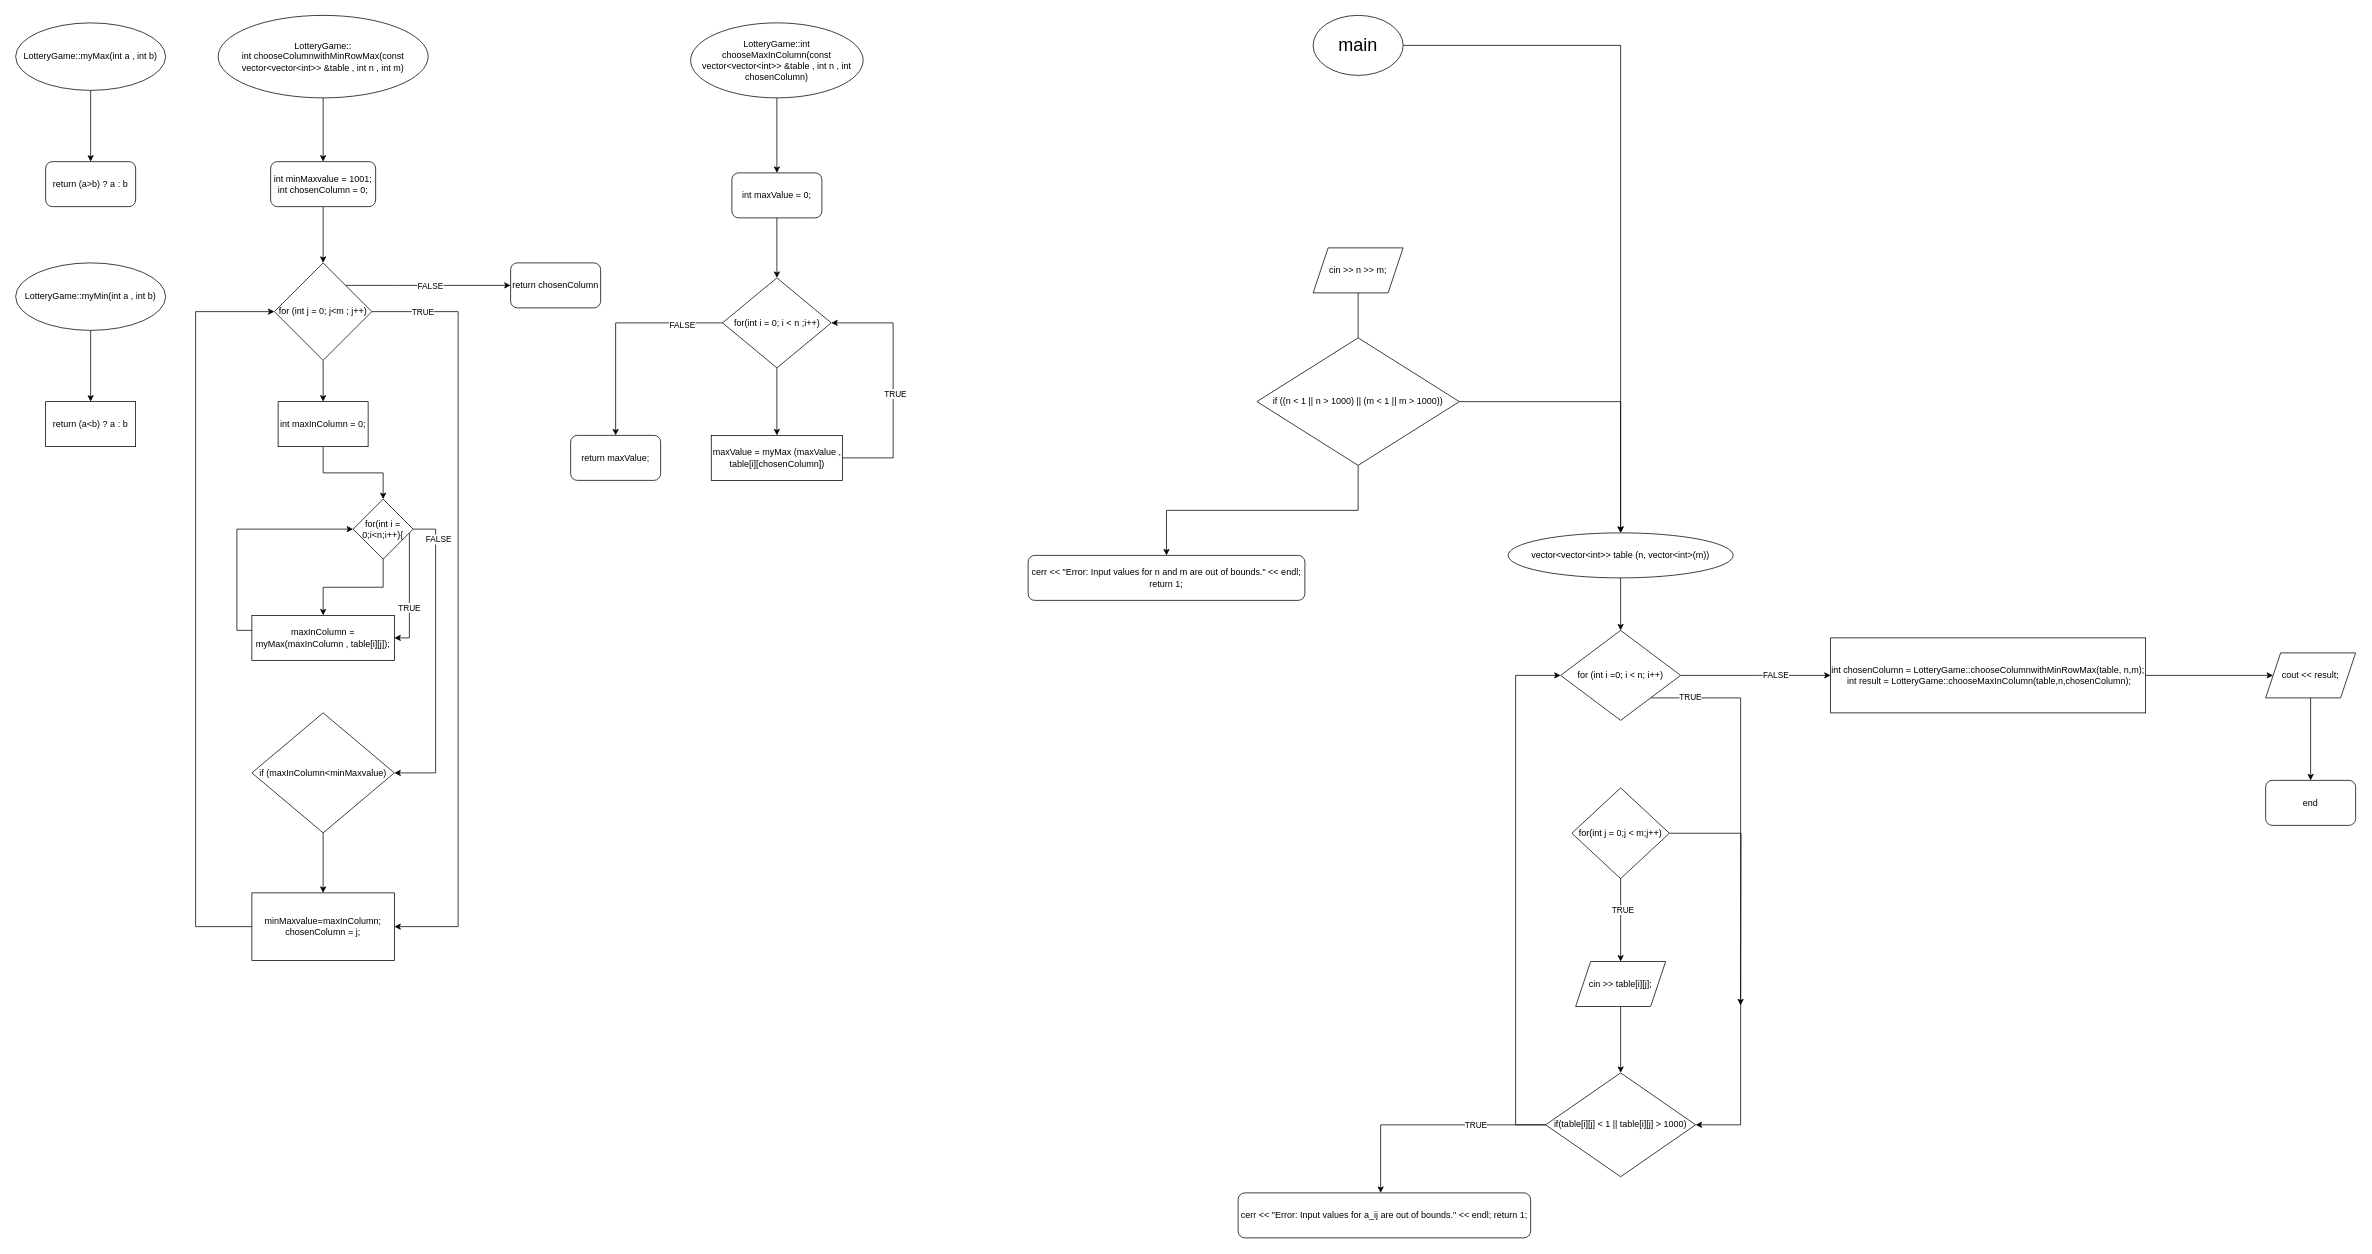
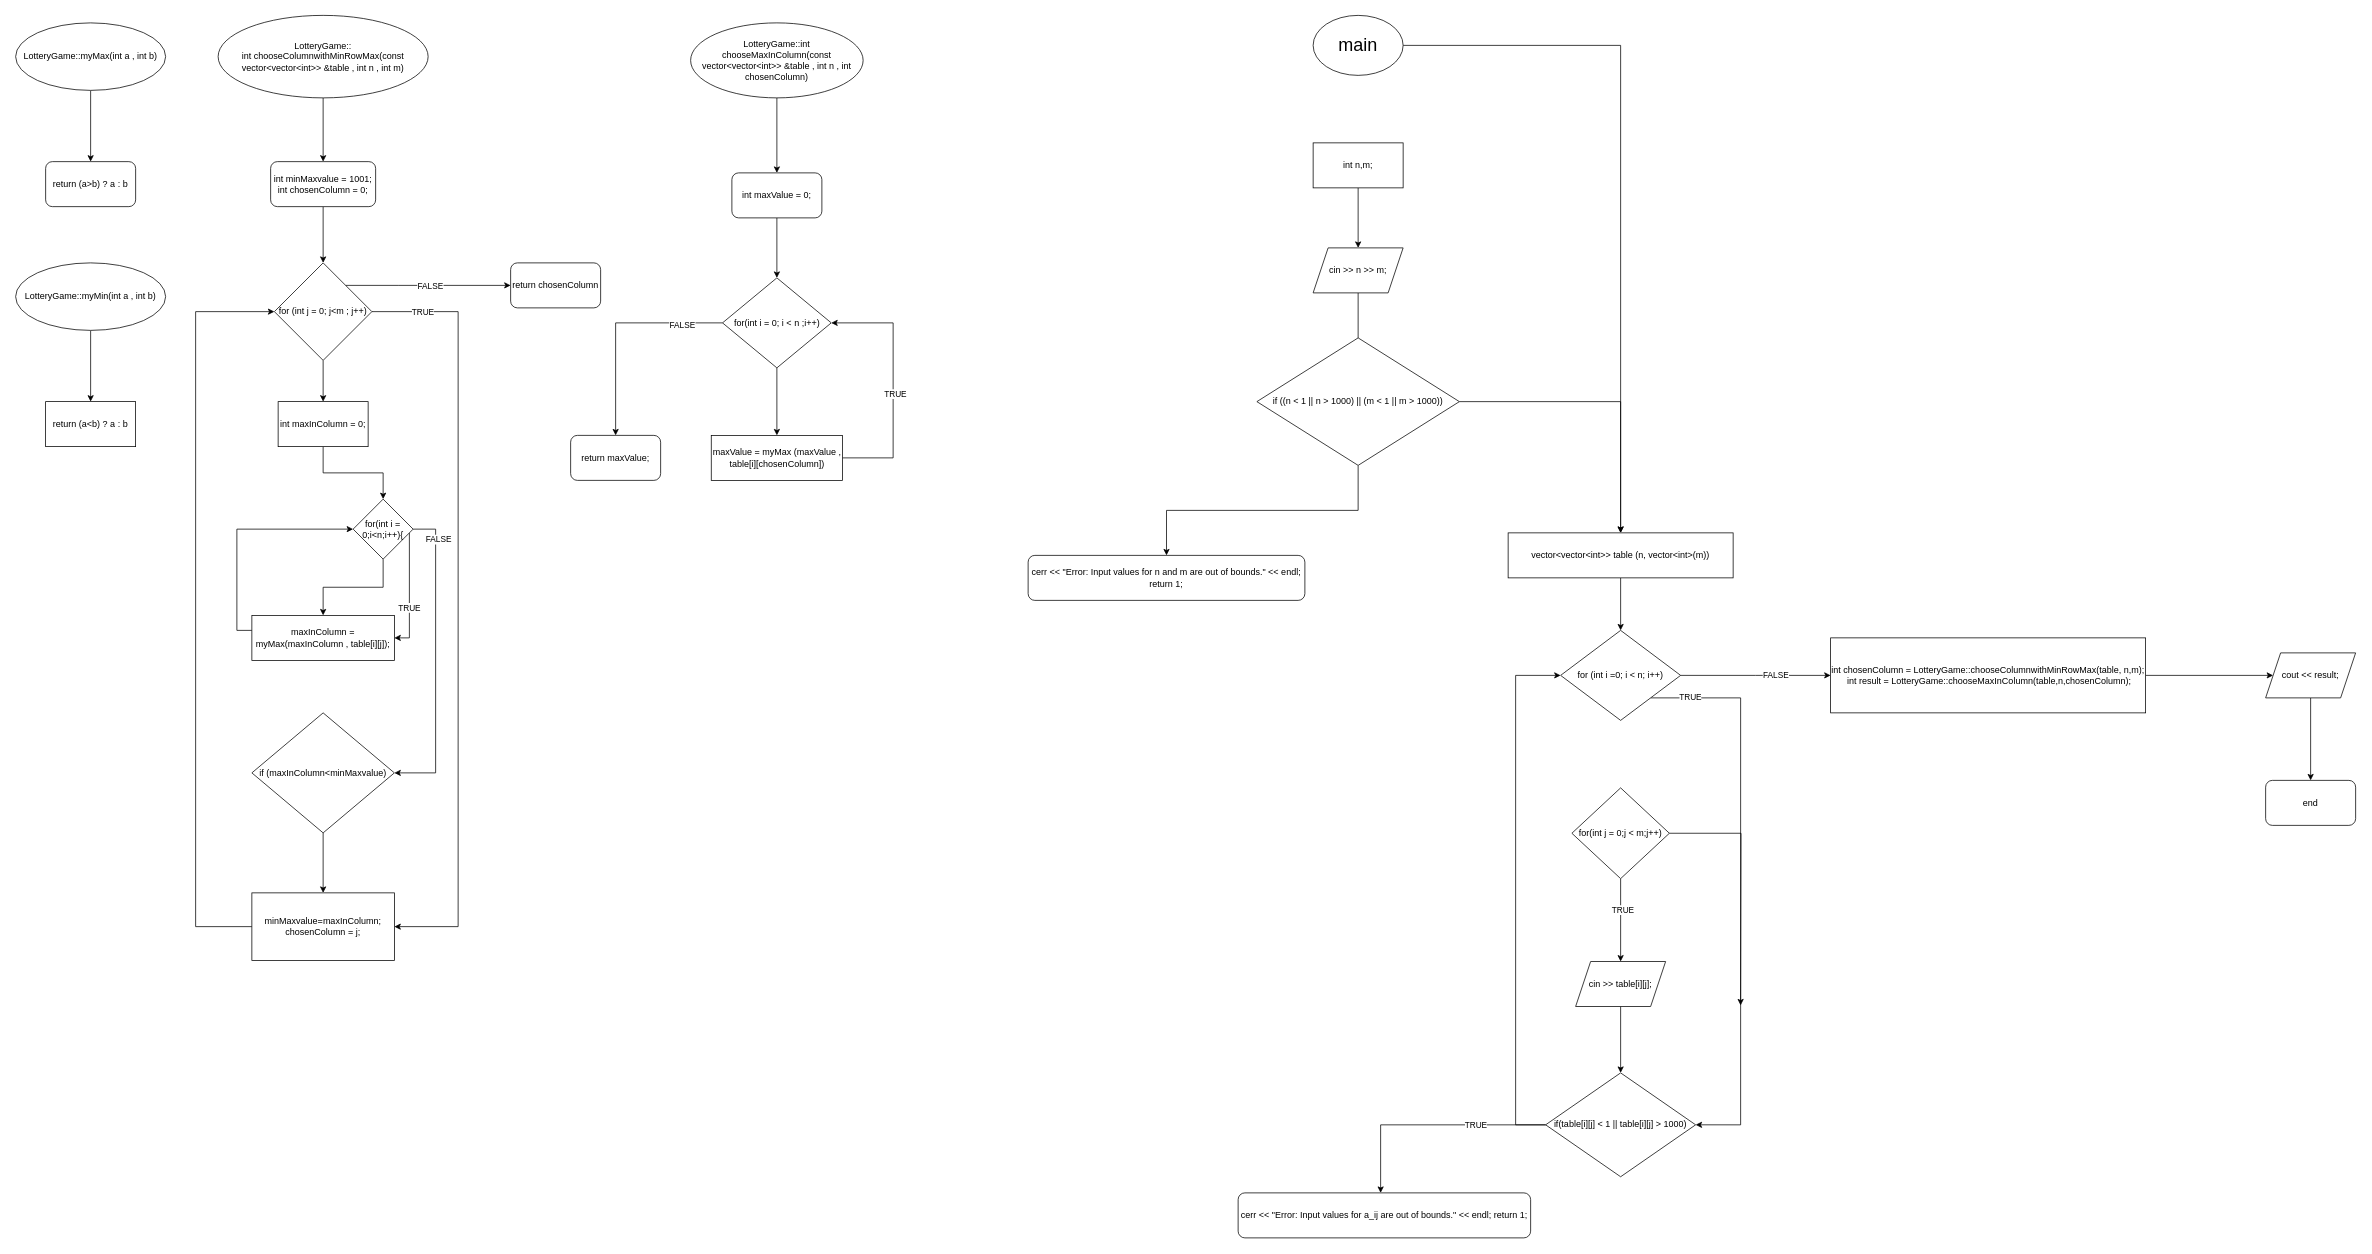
node "int n,m;": added
edge "int n,m;" -> "cin >> n >> m;": added
node "vector<vector<int>> table (n, vector<int>(m))": shape ellipse -> rectangle
